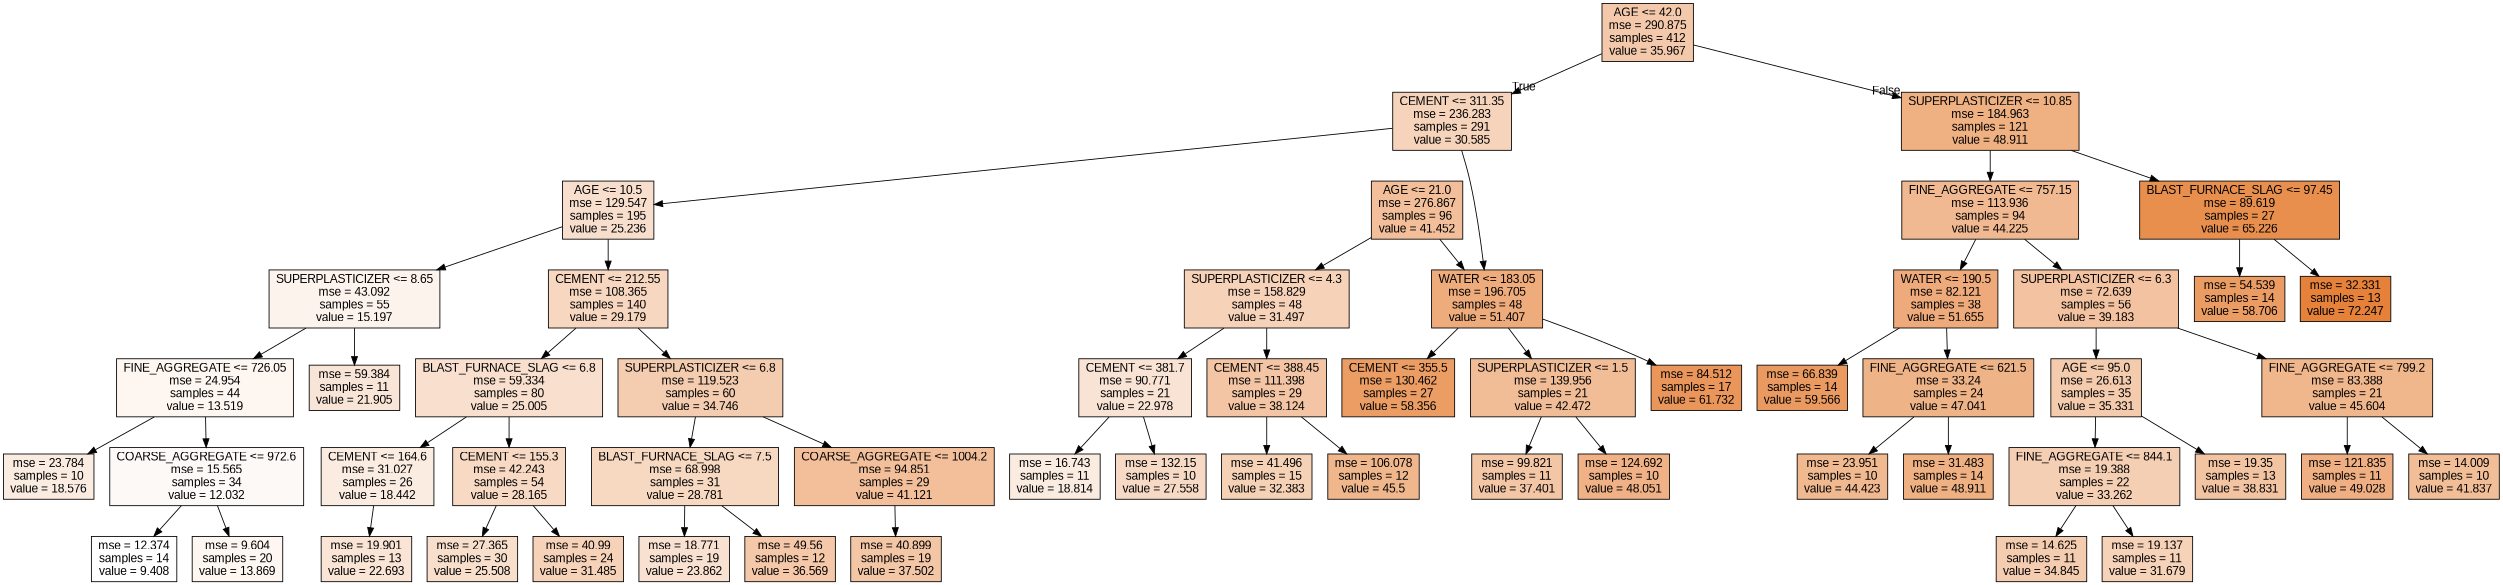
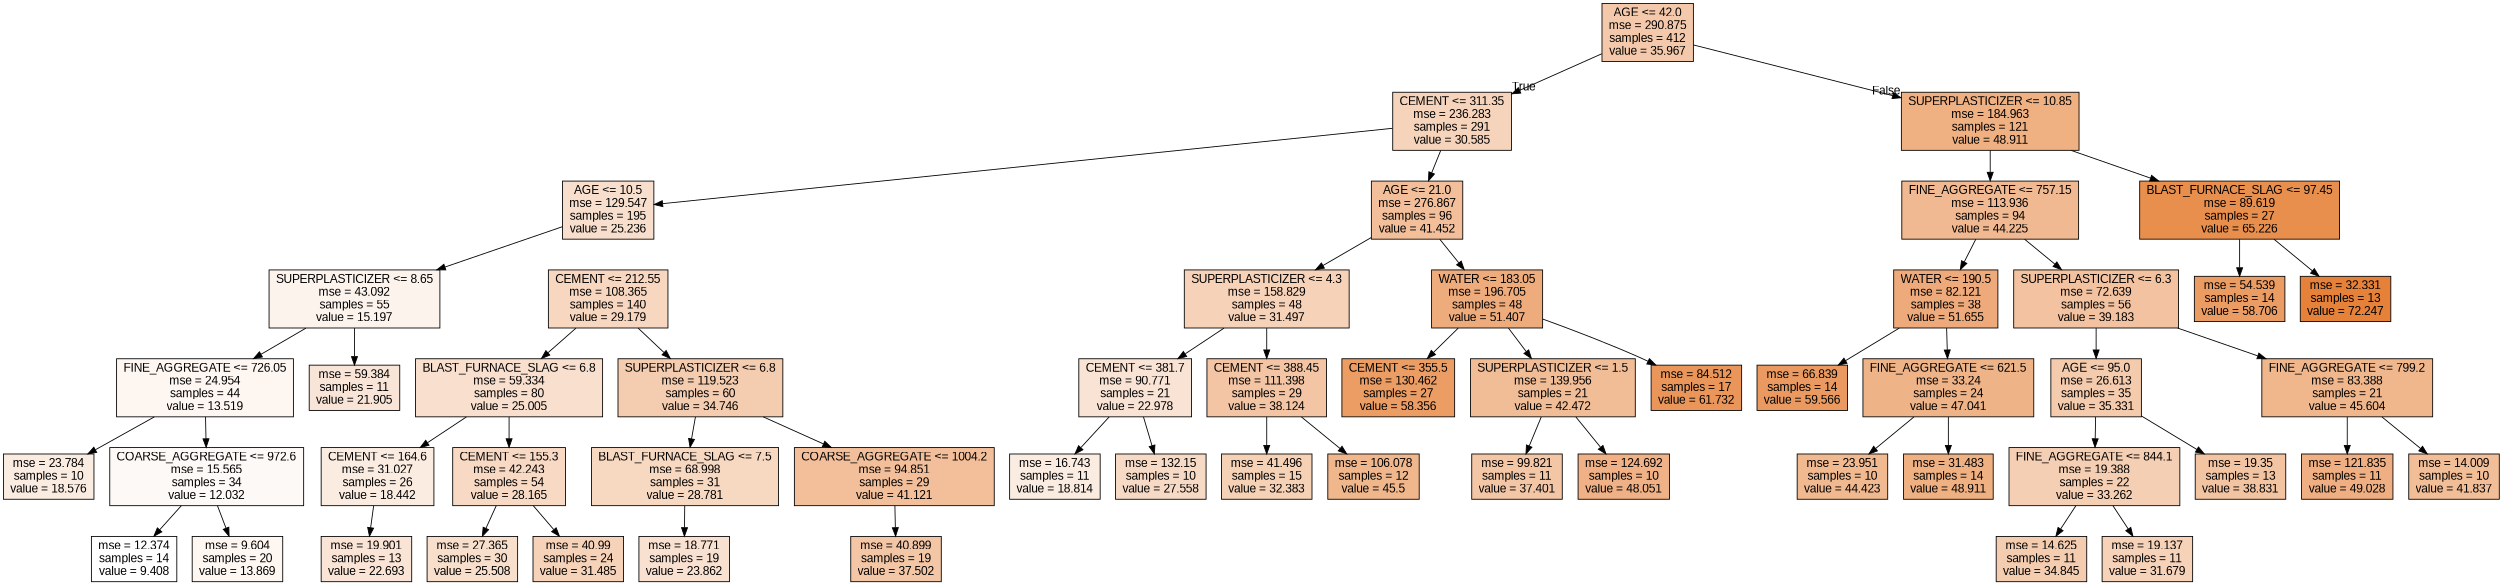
edge "CEMENT <= 311.35 mse = 236.283 samples = 291 value = 30.585" -> "WATER <= 183.05 mse = 196.705 samples = 48 value = 51.407": now "CEMENT <= 311.35 mse = 236.283 samples = 291 value = 30.585" -> "AGE <= 21.0 mse = 276.867 samples = 96 value = 41.452"
edge "AGE <= 10.5 mse = 129.547 samples = 195 value = 25.236" -> "CEMENT <= 212.55 mse = 108.365 samples = 140 value = 29.179": removed
node "mse = 49.56 samples = 12 value = 36.569": removed
